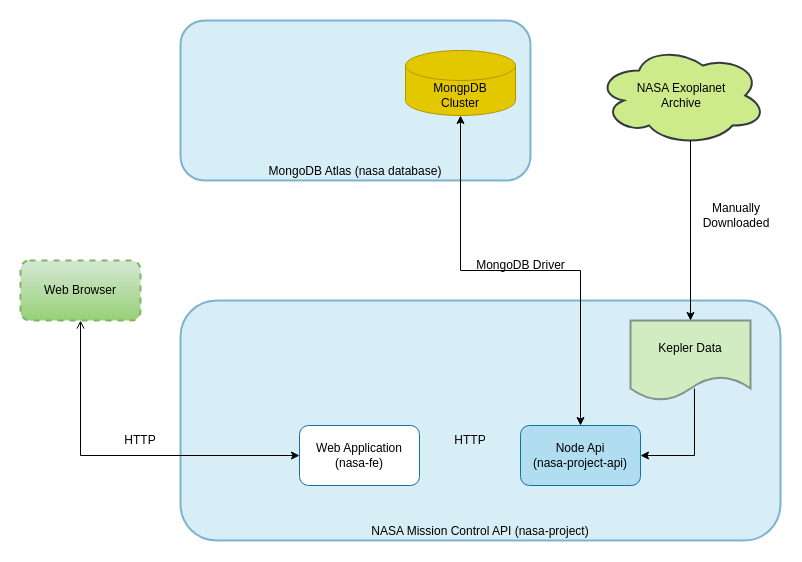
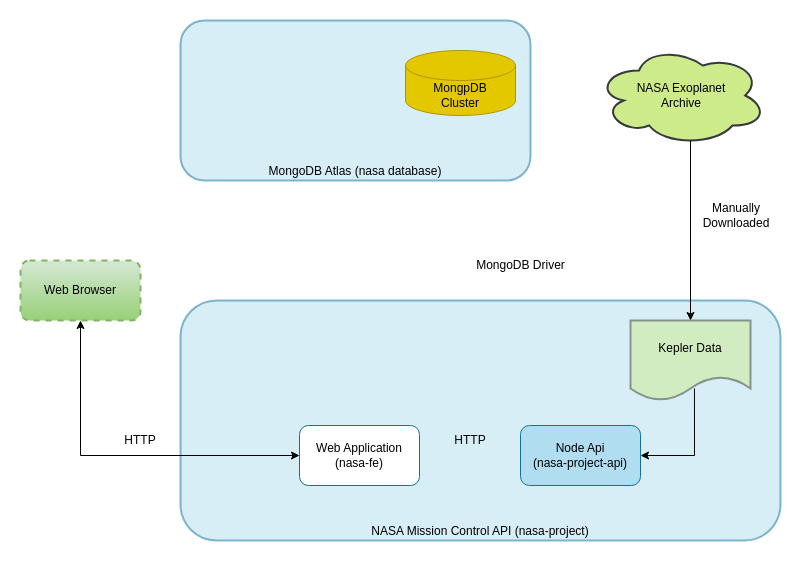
edge "MongpDB Cluster" -- "Node Api (nasa-project-api)": removed
edge "Web Browser" -- "Web Application (nasa-fe)": arrowhead open -> classic
